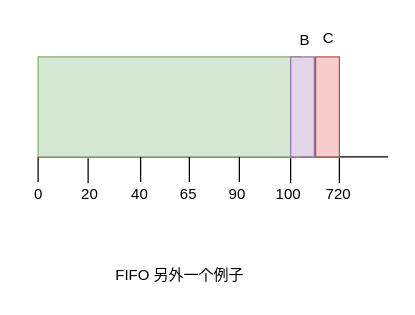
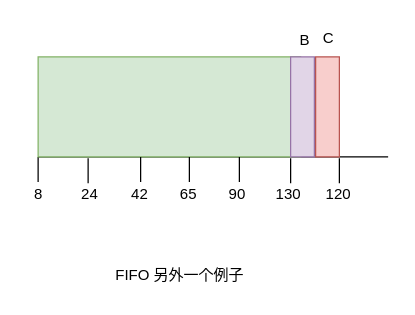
node "0": label "0" -> "8"
node "20": label "20" -> "24"
node "40": label "40" -> "42"
node "100": label "100" -> "130"
node "720": label "720" -> "120"
